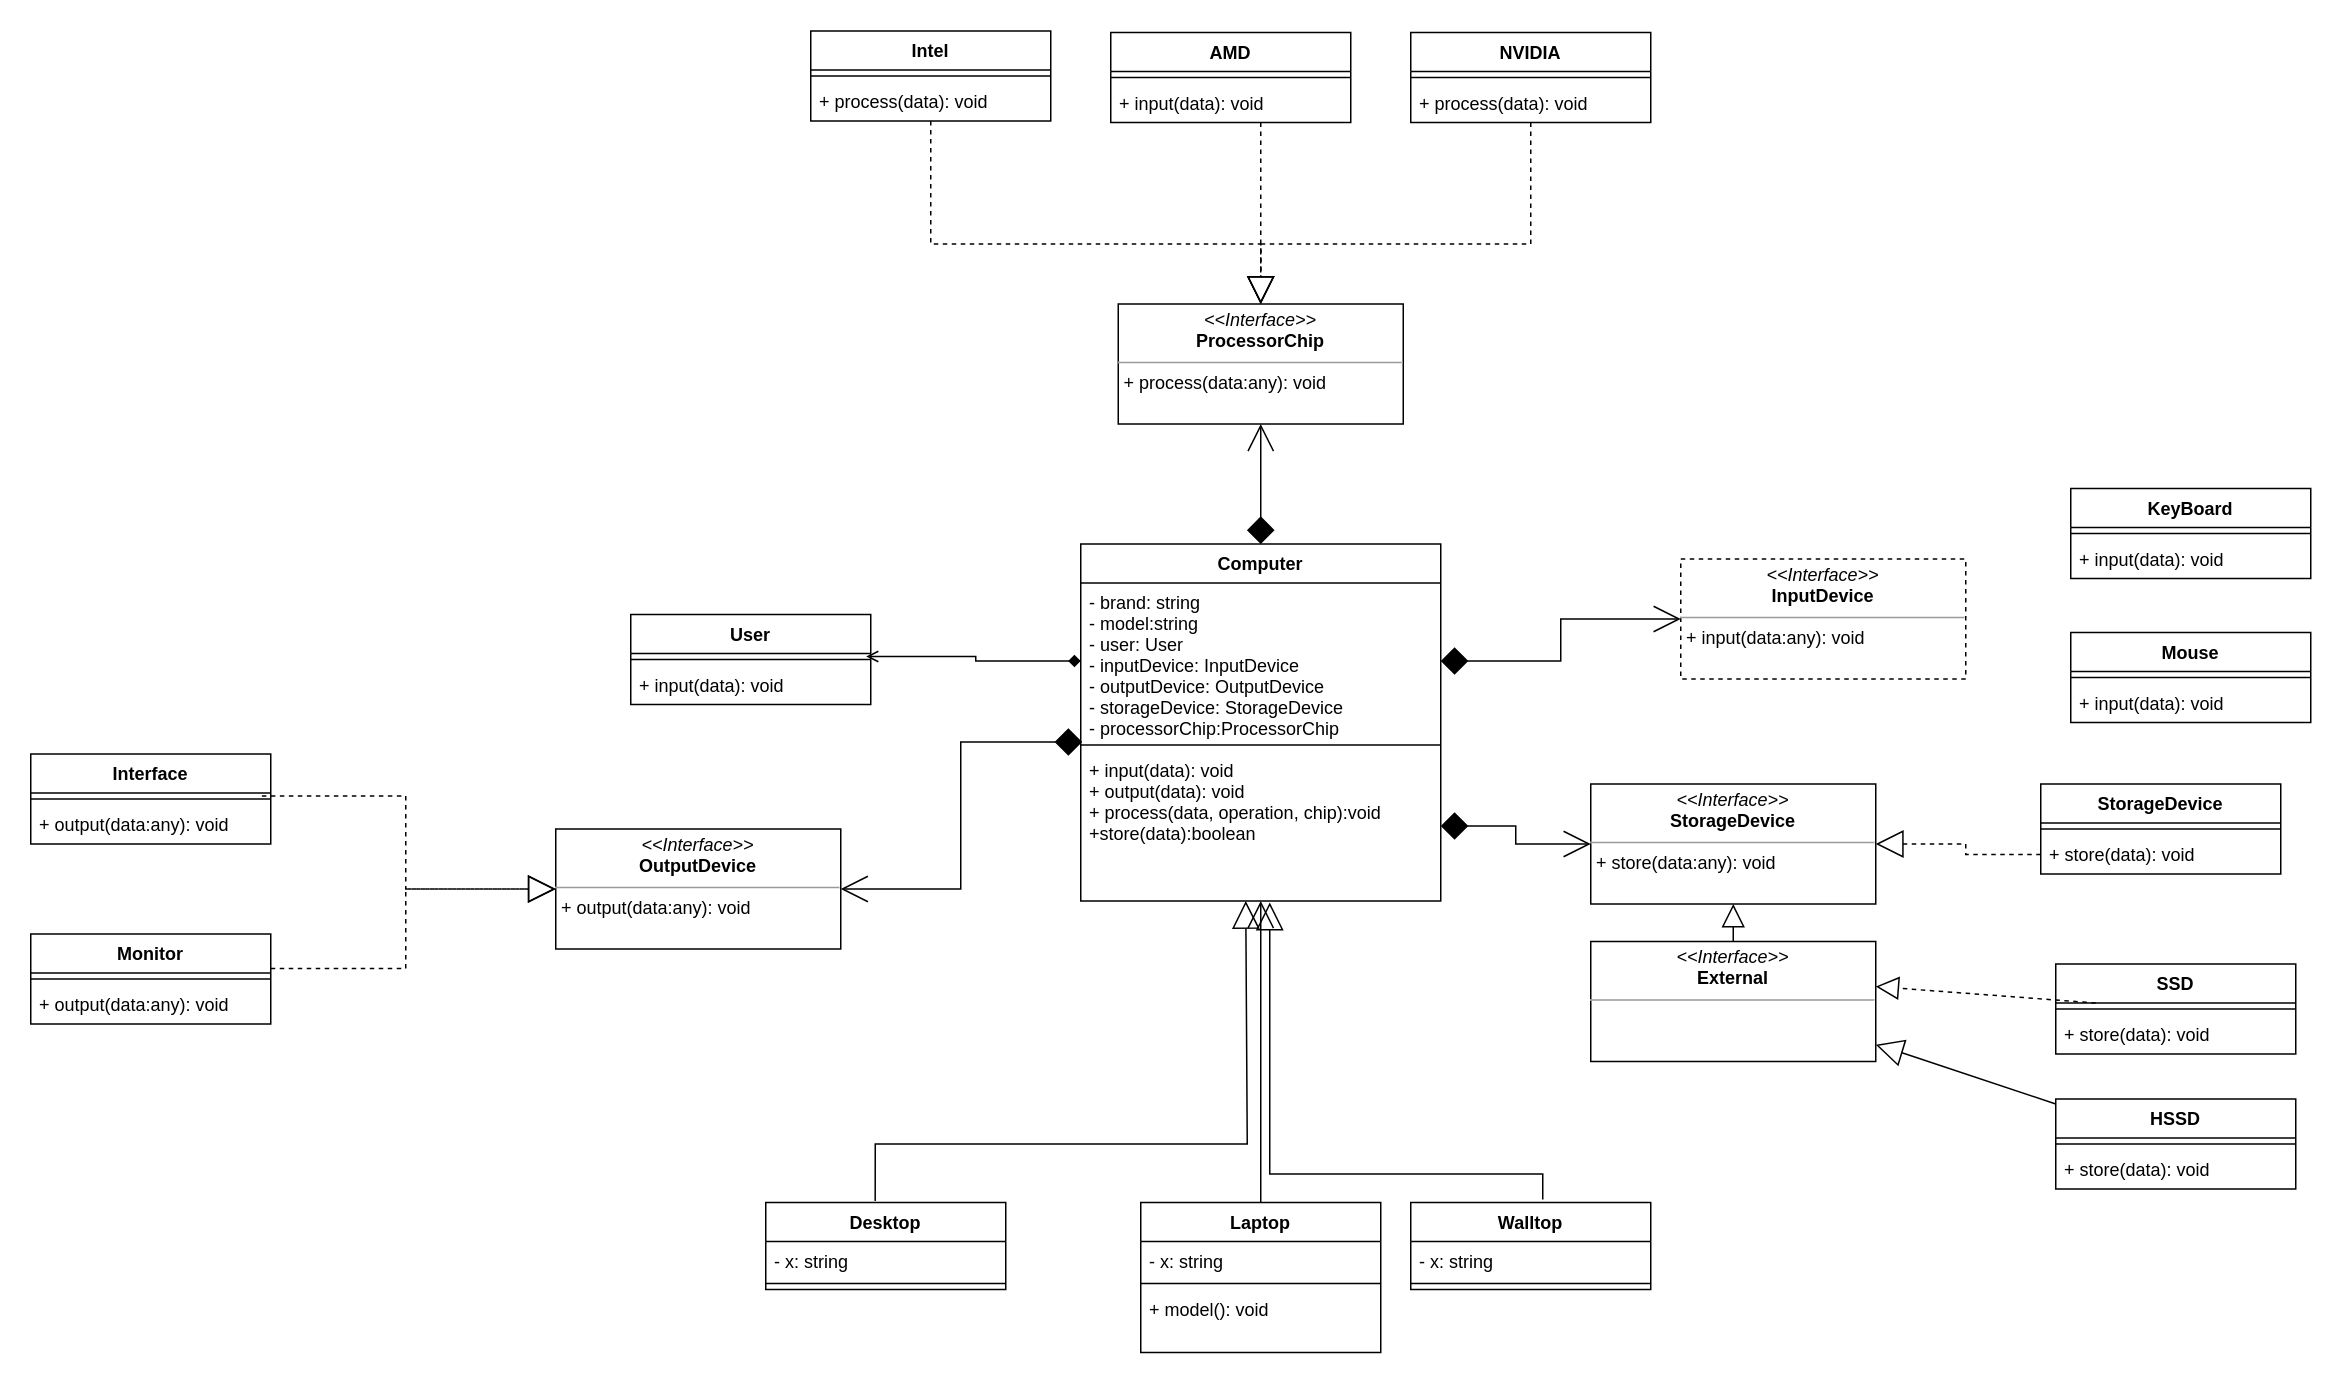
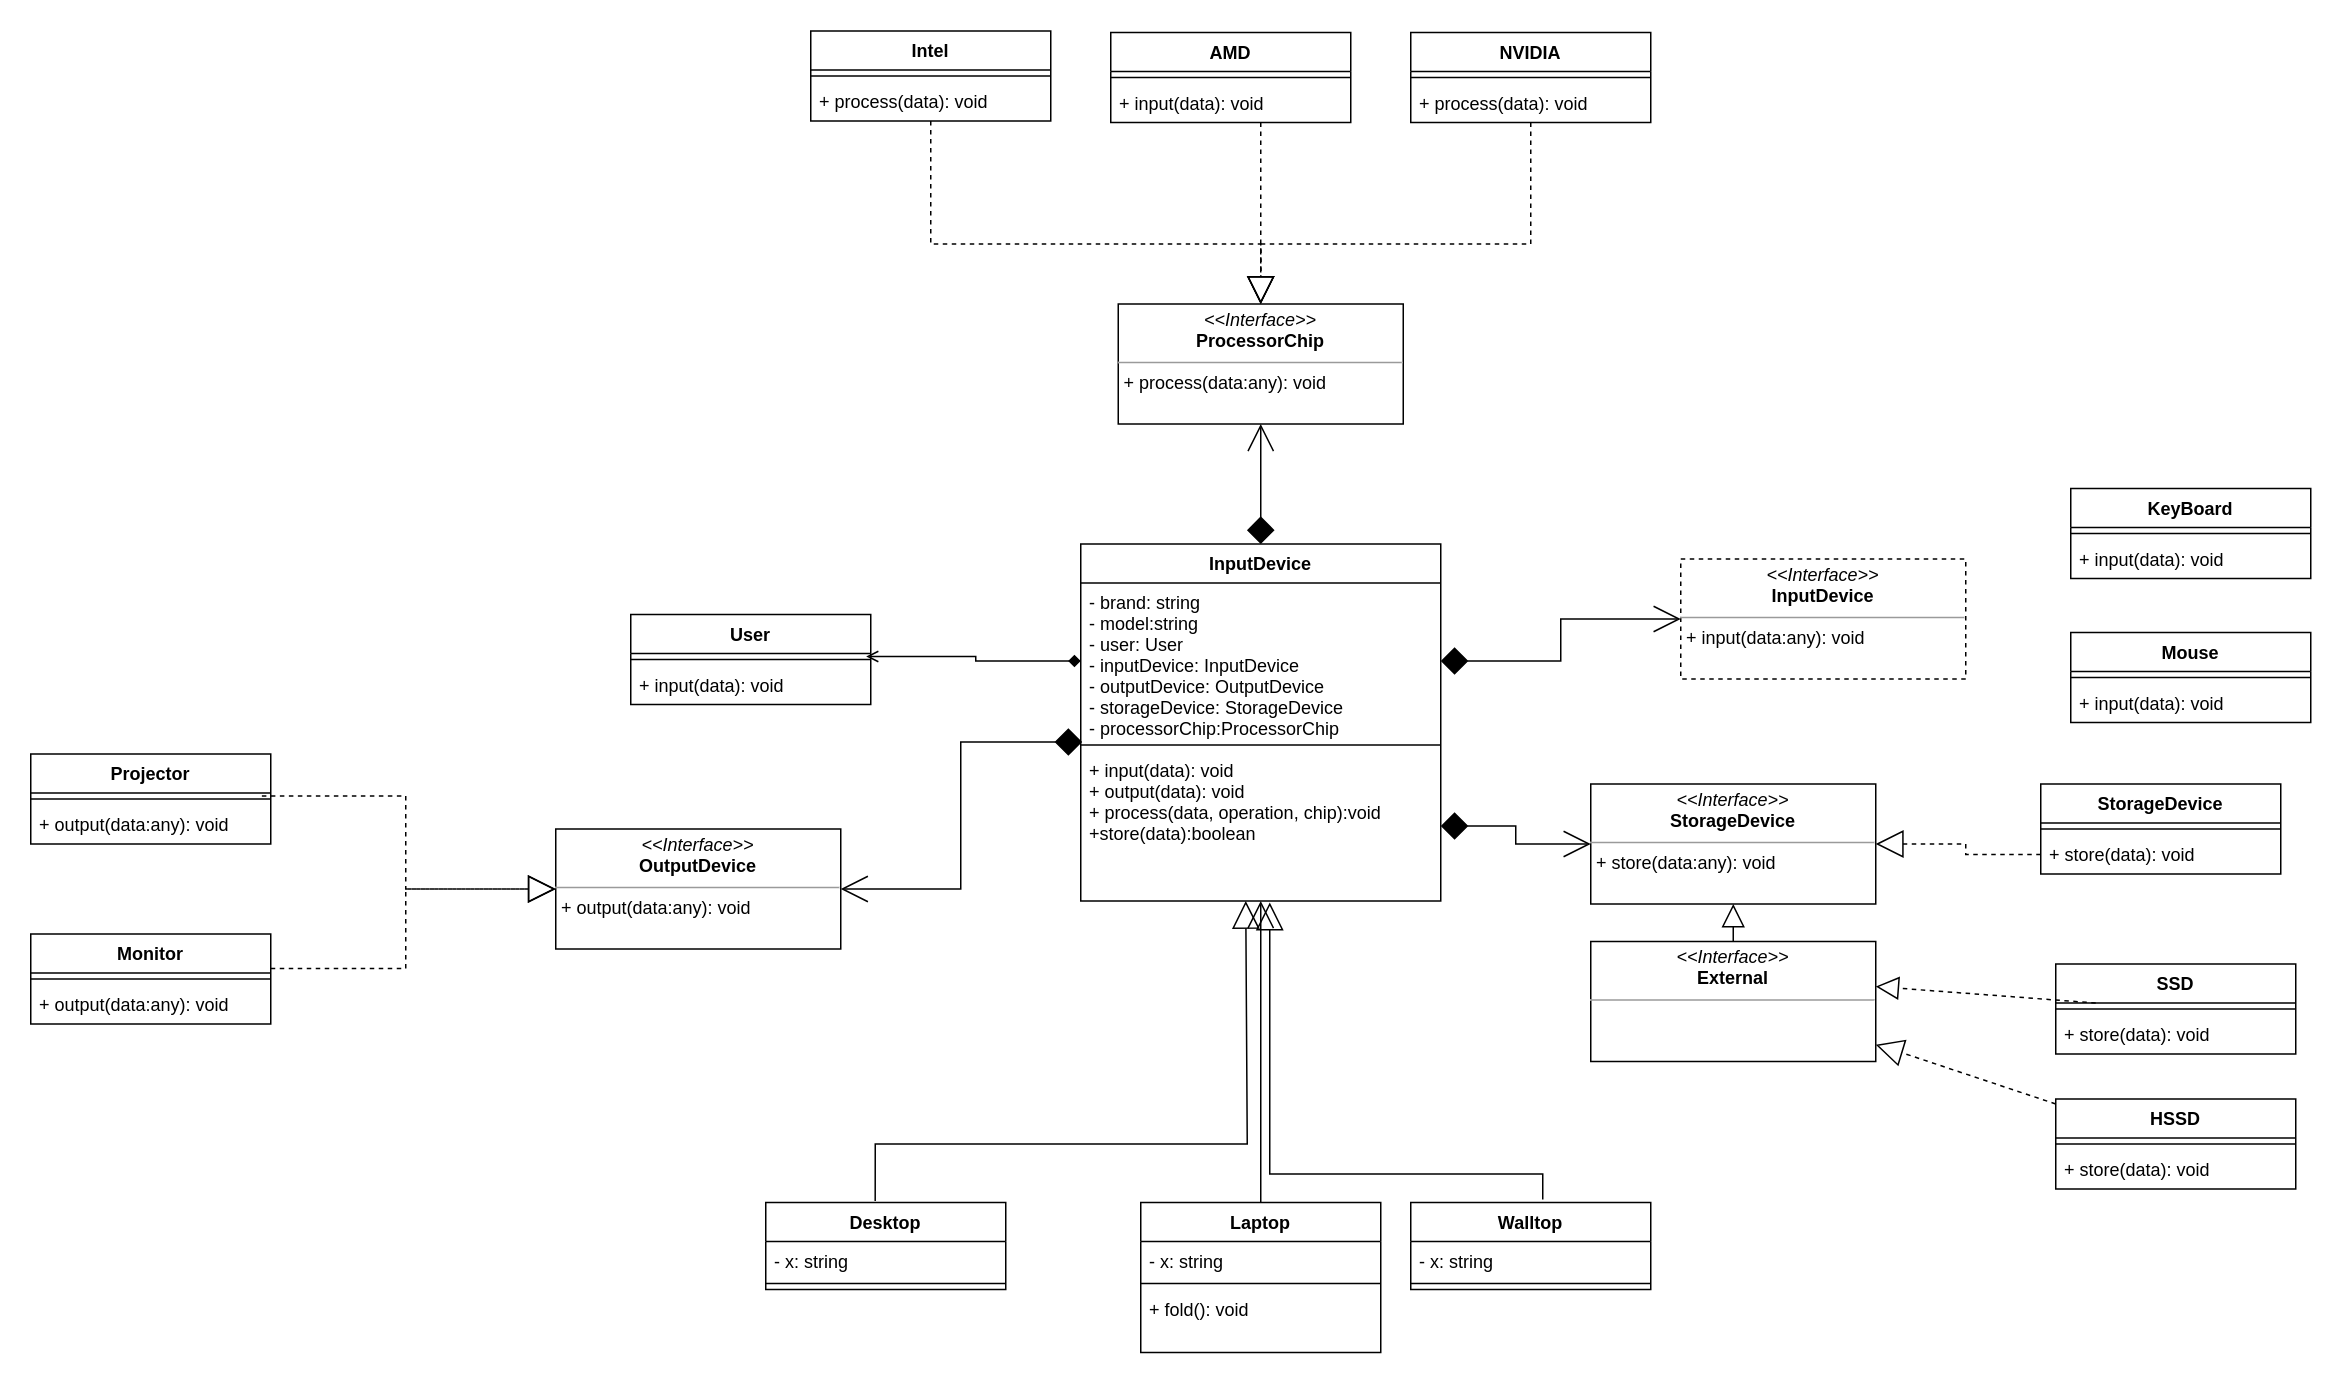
node "Computer": label "Computer" -> "InputDevice"
node "Interface": label "Interface" -> "Projector"
edge "HSSD" -> "<<Interface>> External": style solid -> dashed
node "+ model(): void": label "+ model(): void" -> "+ fold(): void"
